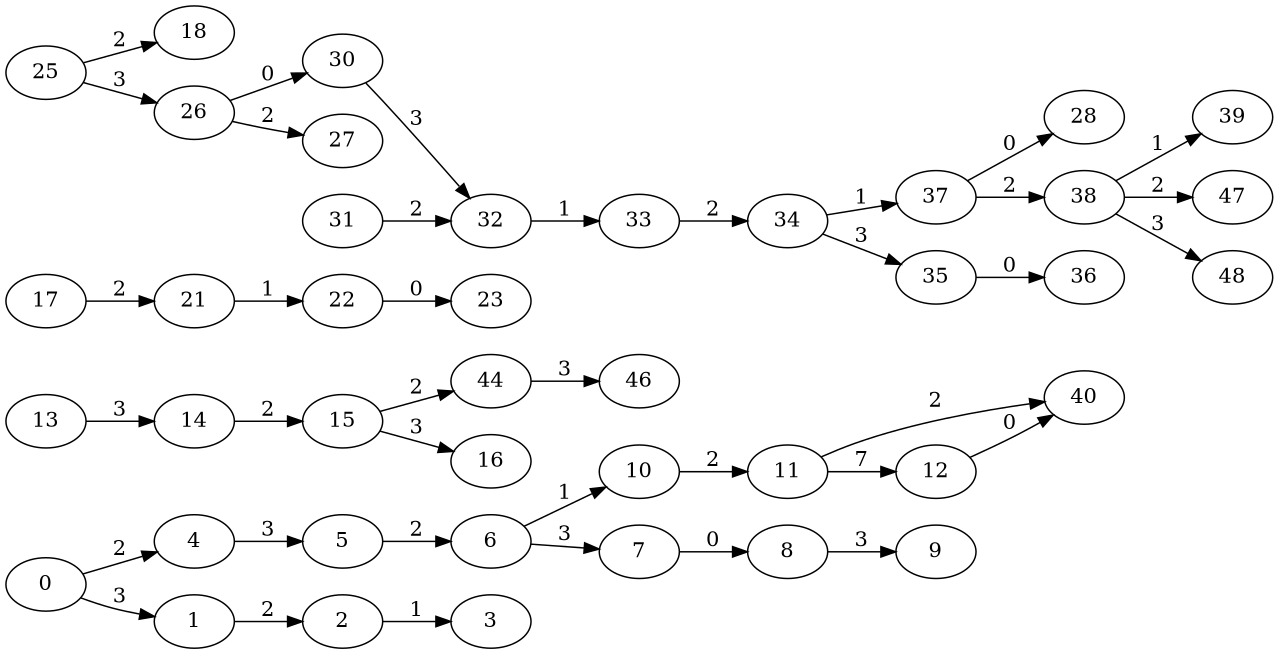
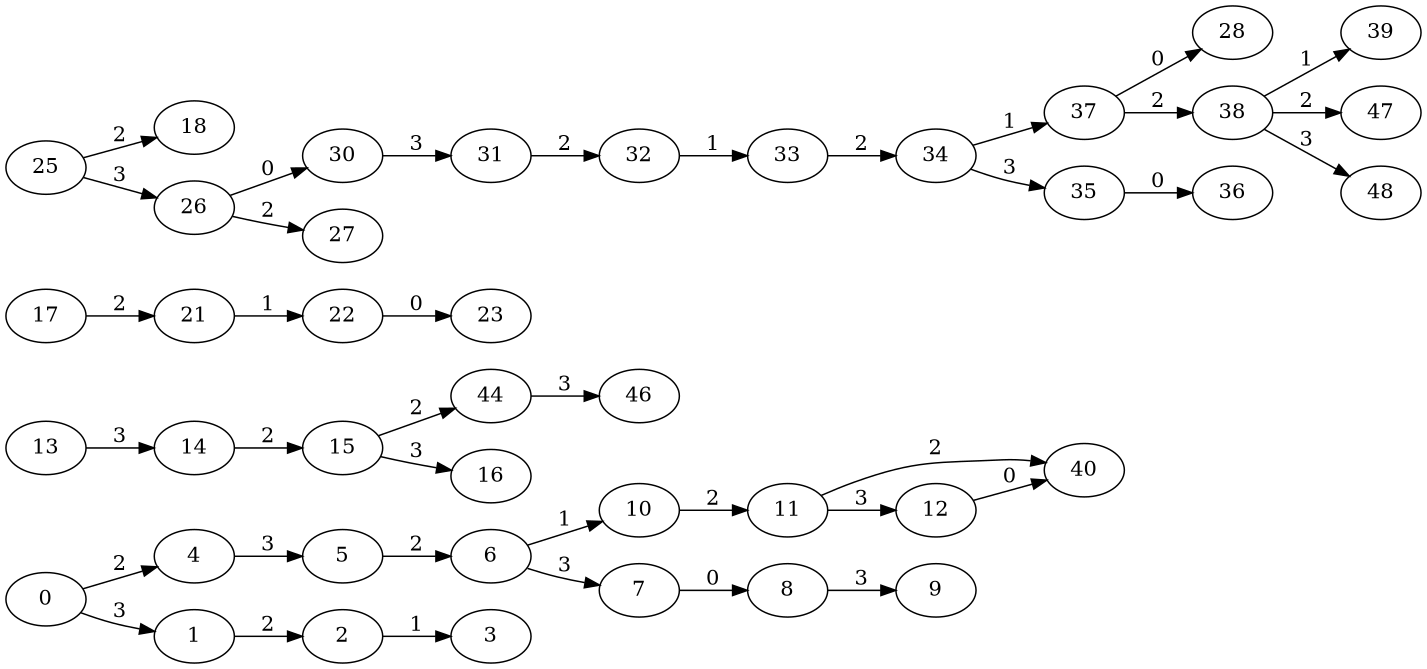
edge "30" -> "32": now "30" -> "31"
edge "11" -> "12": label "7" -> "3"
